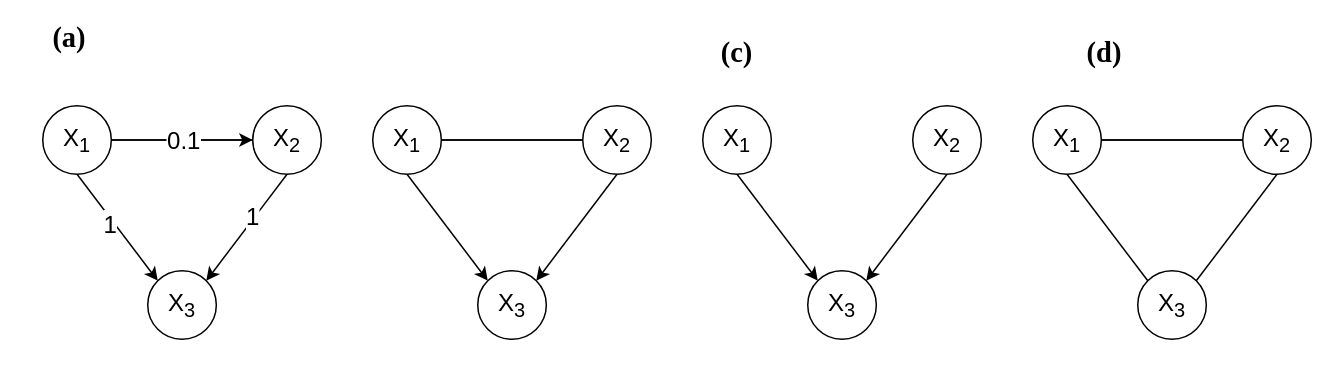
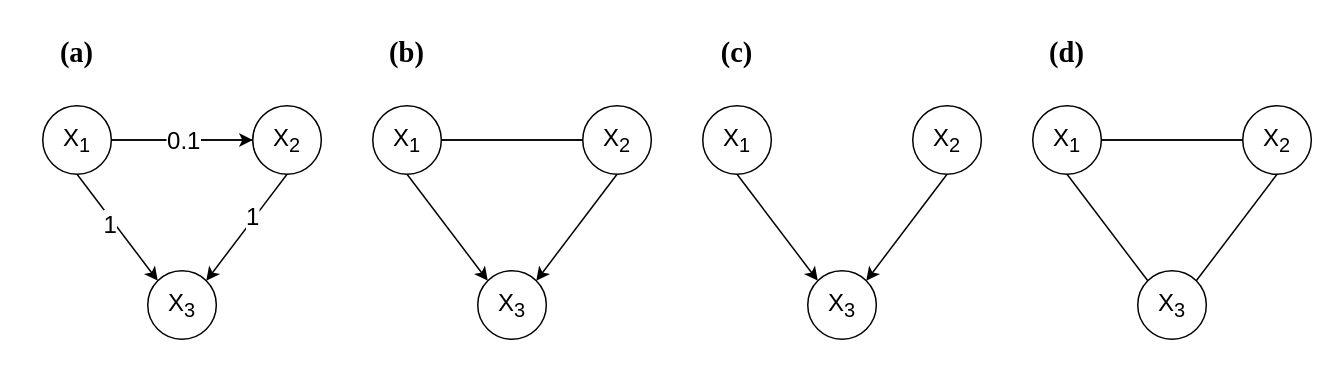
node "(a)": moved (70, 38) -> (77, 53)
node "(b)": added
node "(d)": moved (1105, 53) -> (1067, 53)
